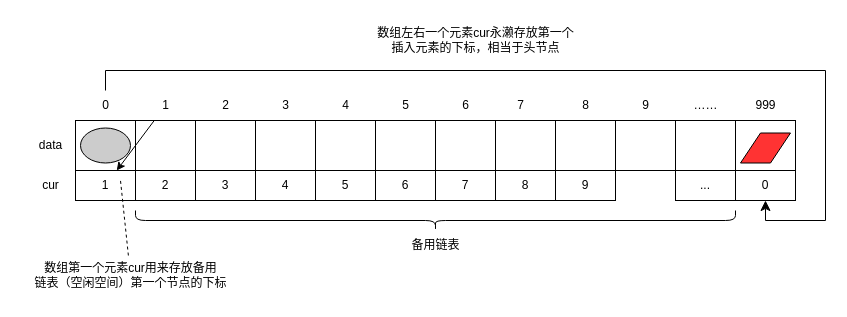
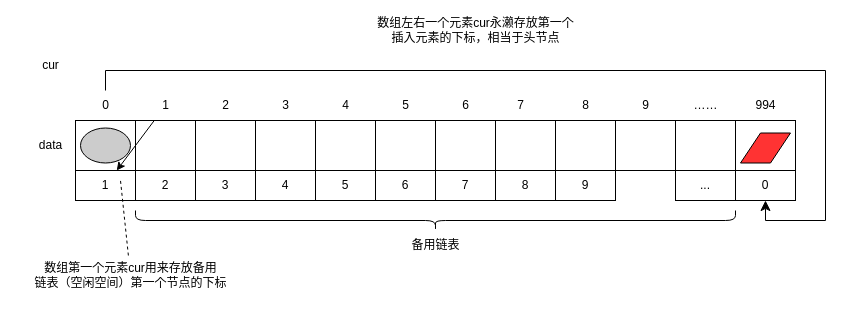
node "数组左右一个元素cur永濑存放第一个 插入元素的下标，相当于头节点": moved (476, 41) -> (476, 31)
node "999": label "999" -> "994"
node "cur": moved (51, 186) -> (51, 66)
